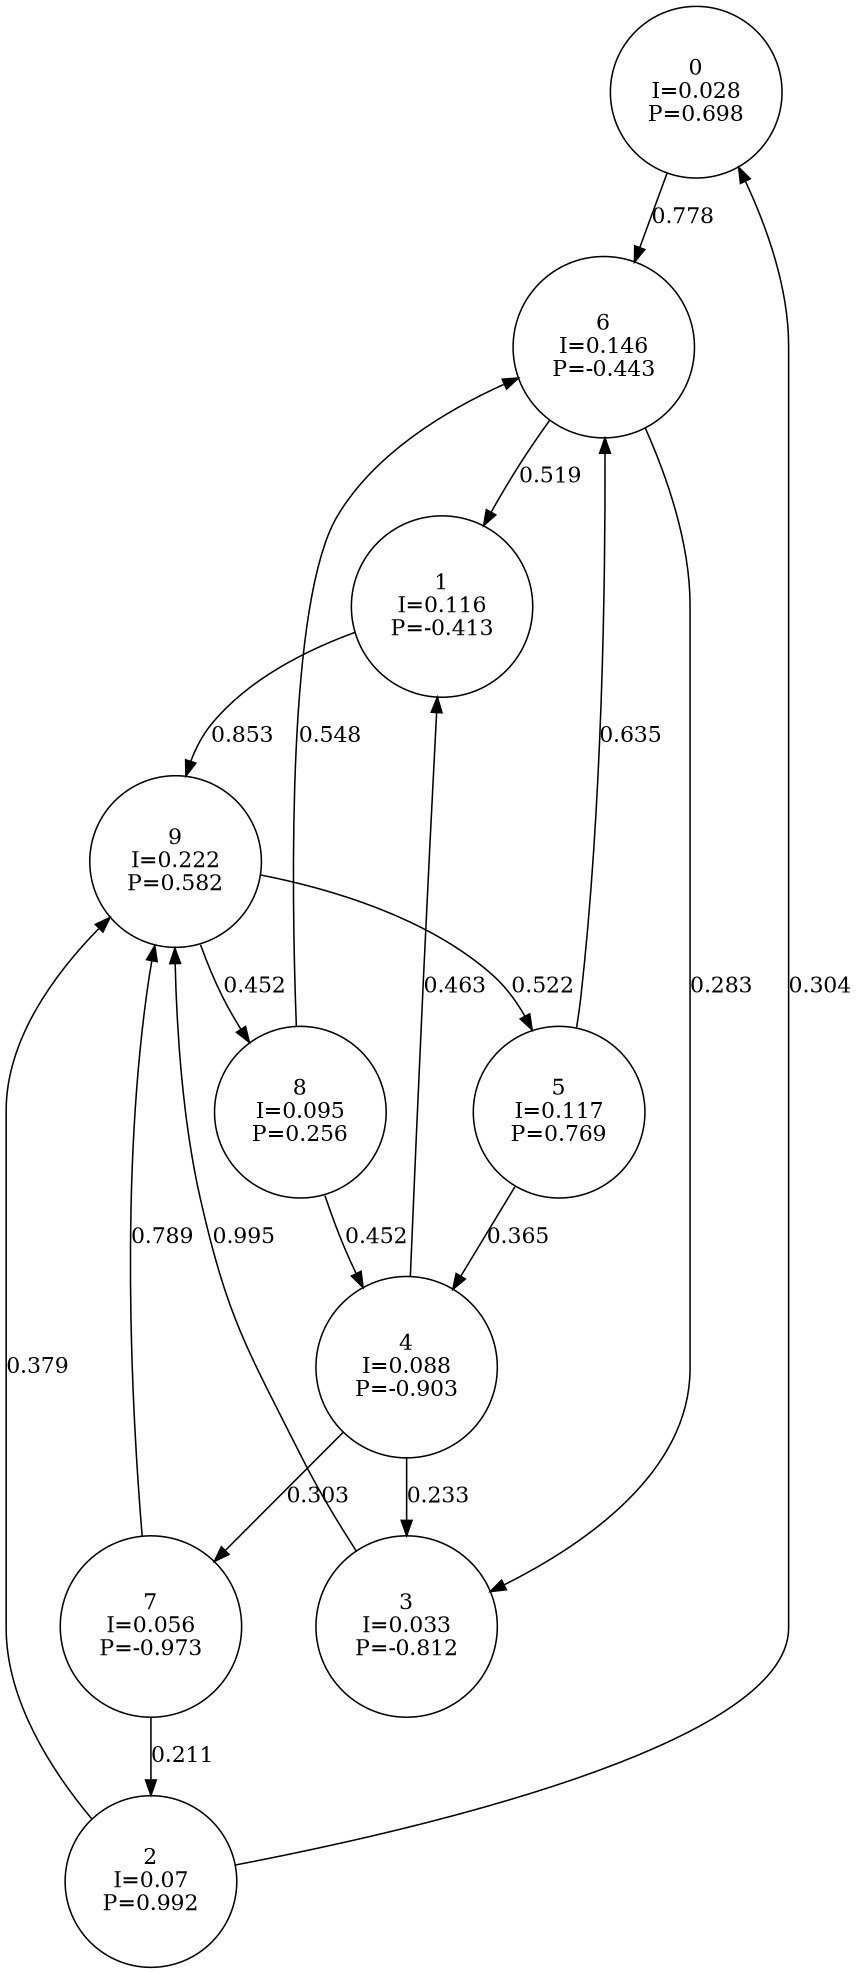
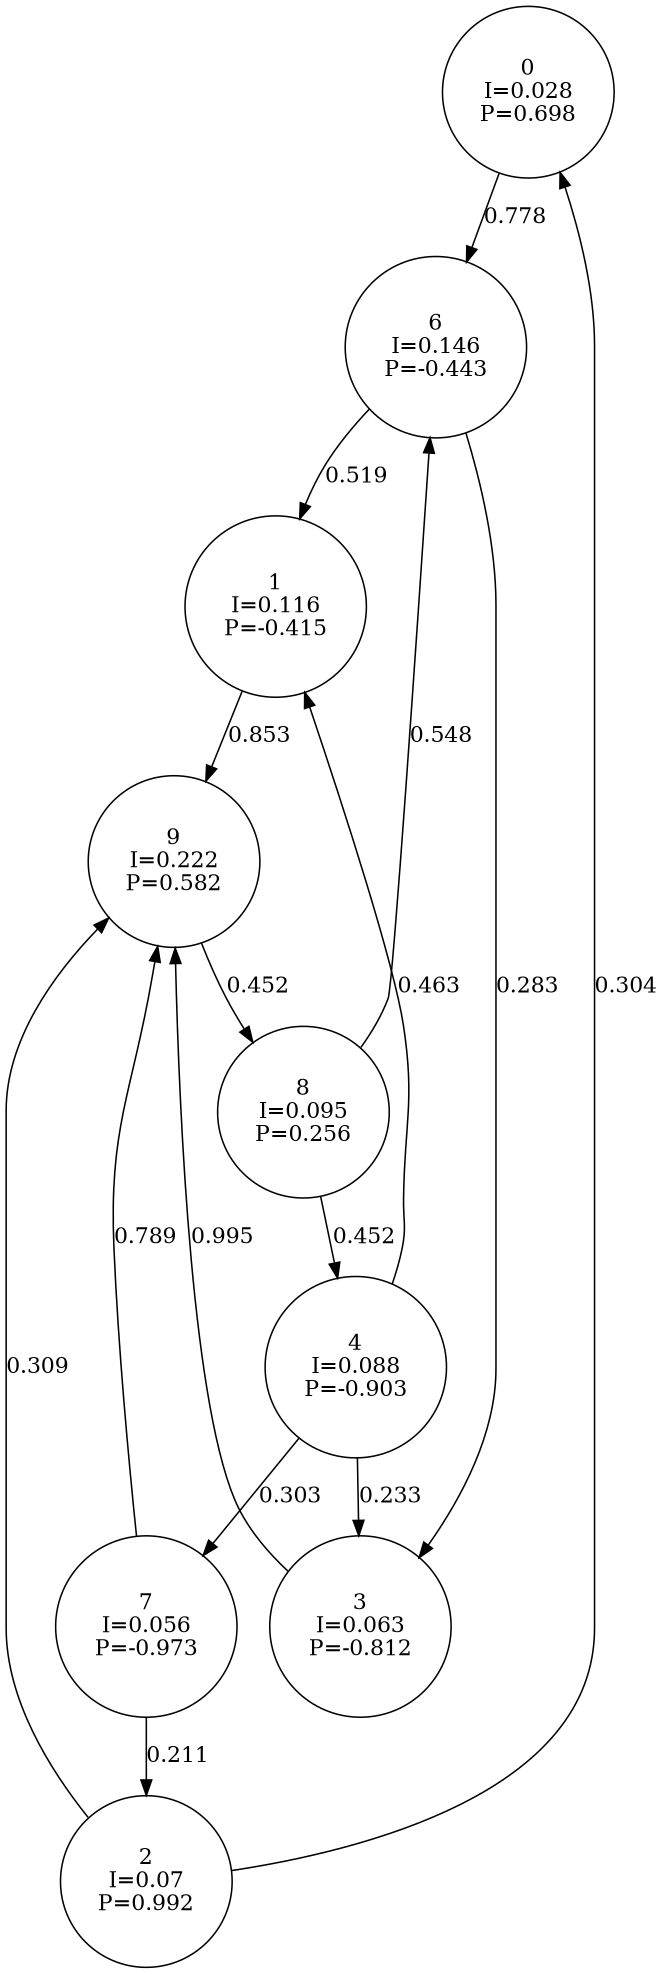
node "1 I=0.116 P=-0.413": label "1 I=0.116 P=-0.413" -> "1 I=0.116 P=-0.415"
node "5 I=0.117 P=0.769": removed
edge "2 I=0.07 P=0.992" -> "9 I=0.222 P=0.582": label "0.379" -> "0.309"
node "3 I=0.033 P=-0.812": label "3 I=0.033 P=-0.812" -> "3 I=0.063 P=-0.812"
